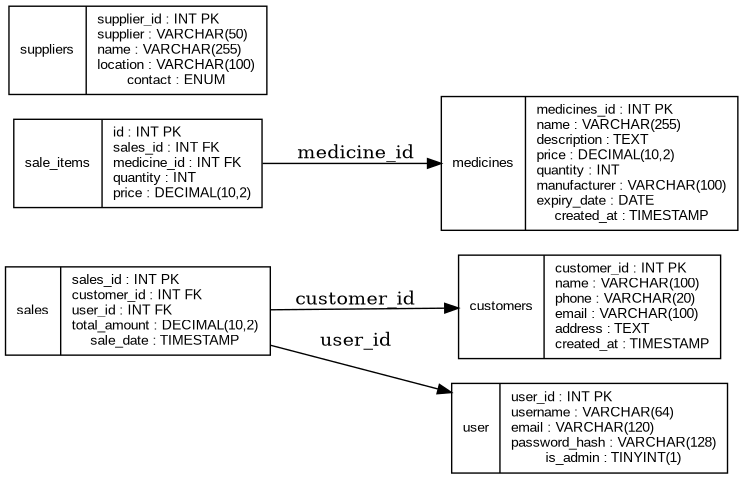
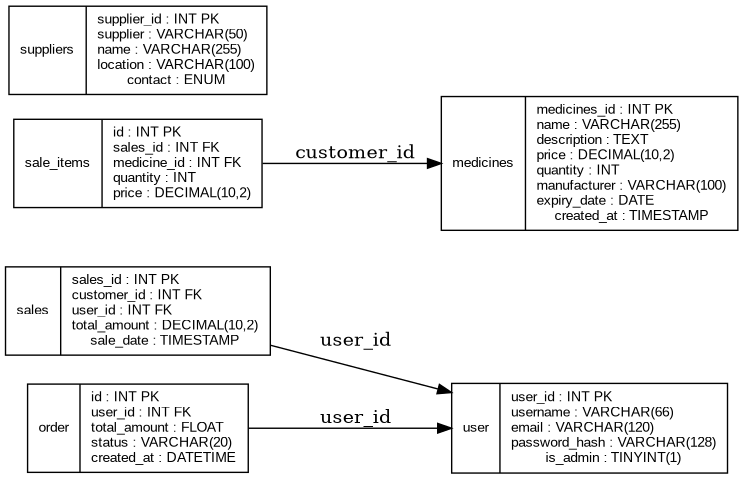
edge "sale_items" -> "medicines": label "medicine_id" -> "customer_id"
node "customers": removed
node "user": text "username : VARCHAR(64)" -> "username : VARCHAR(66)"
node "order": added
